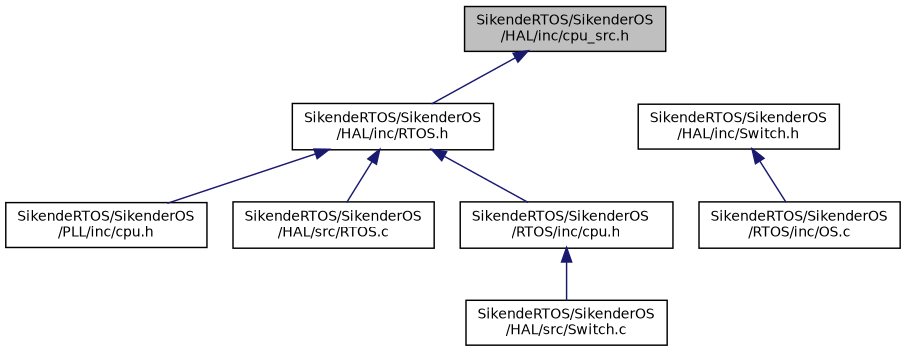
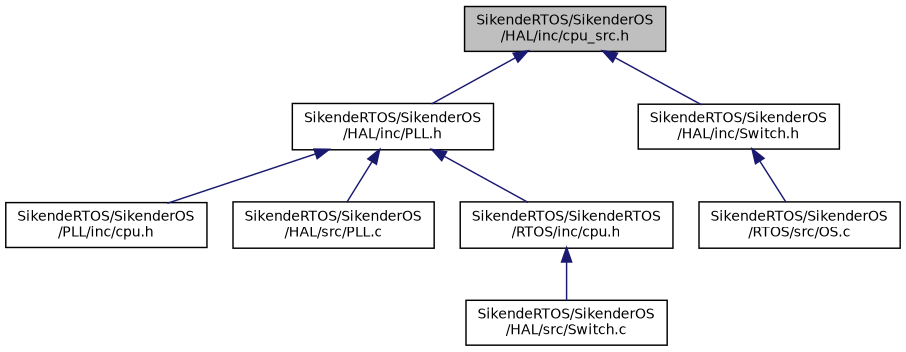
edge "SikendeRTOS/SikenderOS /HAL/inc/Switch.h" -> "SikendeRTOS/SikenderOS /HAL/inc/cpu_src.h": added
node "SikendeRTOS/SikenderOS /HAL/inc/RTOS.h": label "SikendeRTOS/SikenderOS /HAL/inc/RTOS.h" -> "SikendeRTOS/SikenderOS /HAL/inc/PLL.h"
node "SikendeRTOS/SikenderOS /HAL/src/RTOS.c": label "SikendeRTOS/SikenderOS /HAL/src/RTOS.c" -> "SikendeRTOS/SikenderOS /HAL/src/PLL.c"
node "SikendeRTOS/SikenderOS /RTOS/inc/cpu.h": label "SikendeRTOS/SikenderOS /RTOS/inc/cpu.h" -> "SikendeRTOS/SikendeRTOS /RTOS/inc/cpu.h"
node "SikendeRTOS/SikenderOS /RTOS/inc/OS.c": label "SikendeRTOS/SikenderOS /RTOS/inc/OS.c" -> "SikendeRTOS/SikenderOS /RTOS/src/OS.c"
